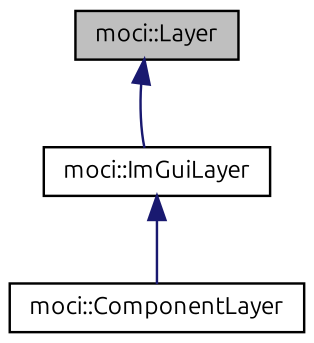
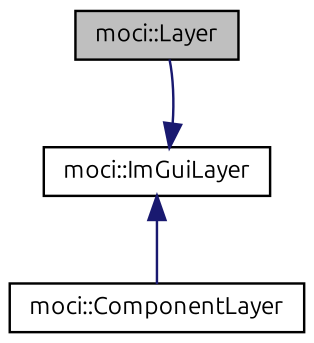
edge "moci::ImGuiLayer" -> "moci::Layer": reversed
